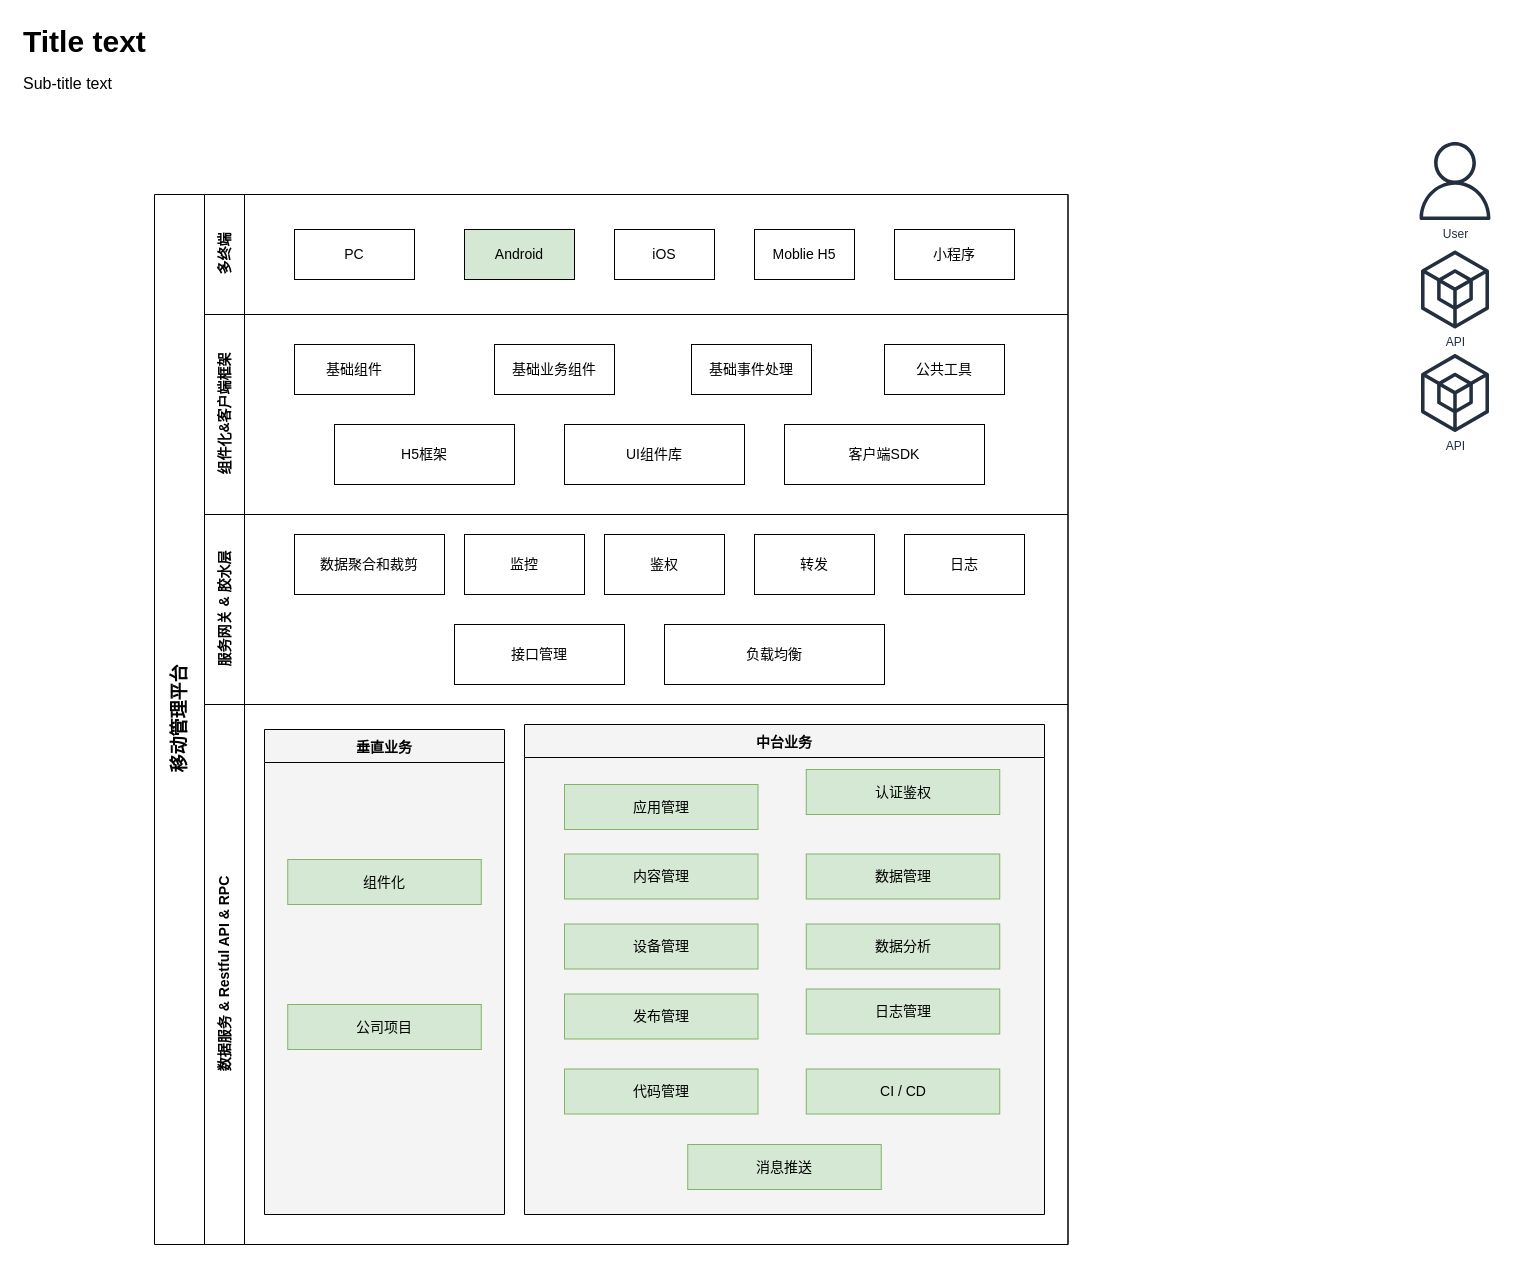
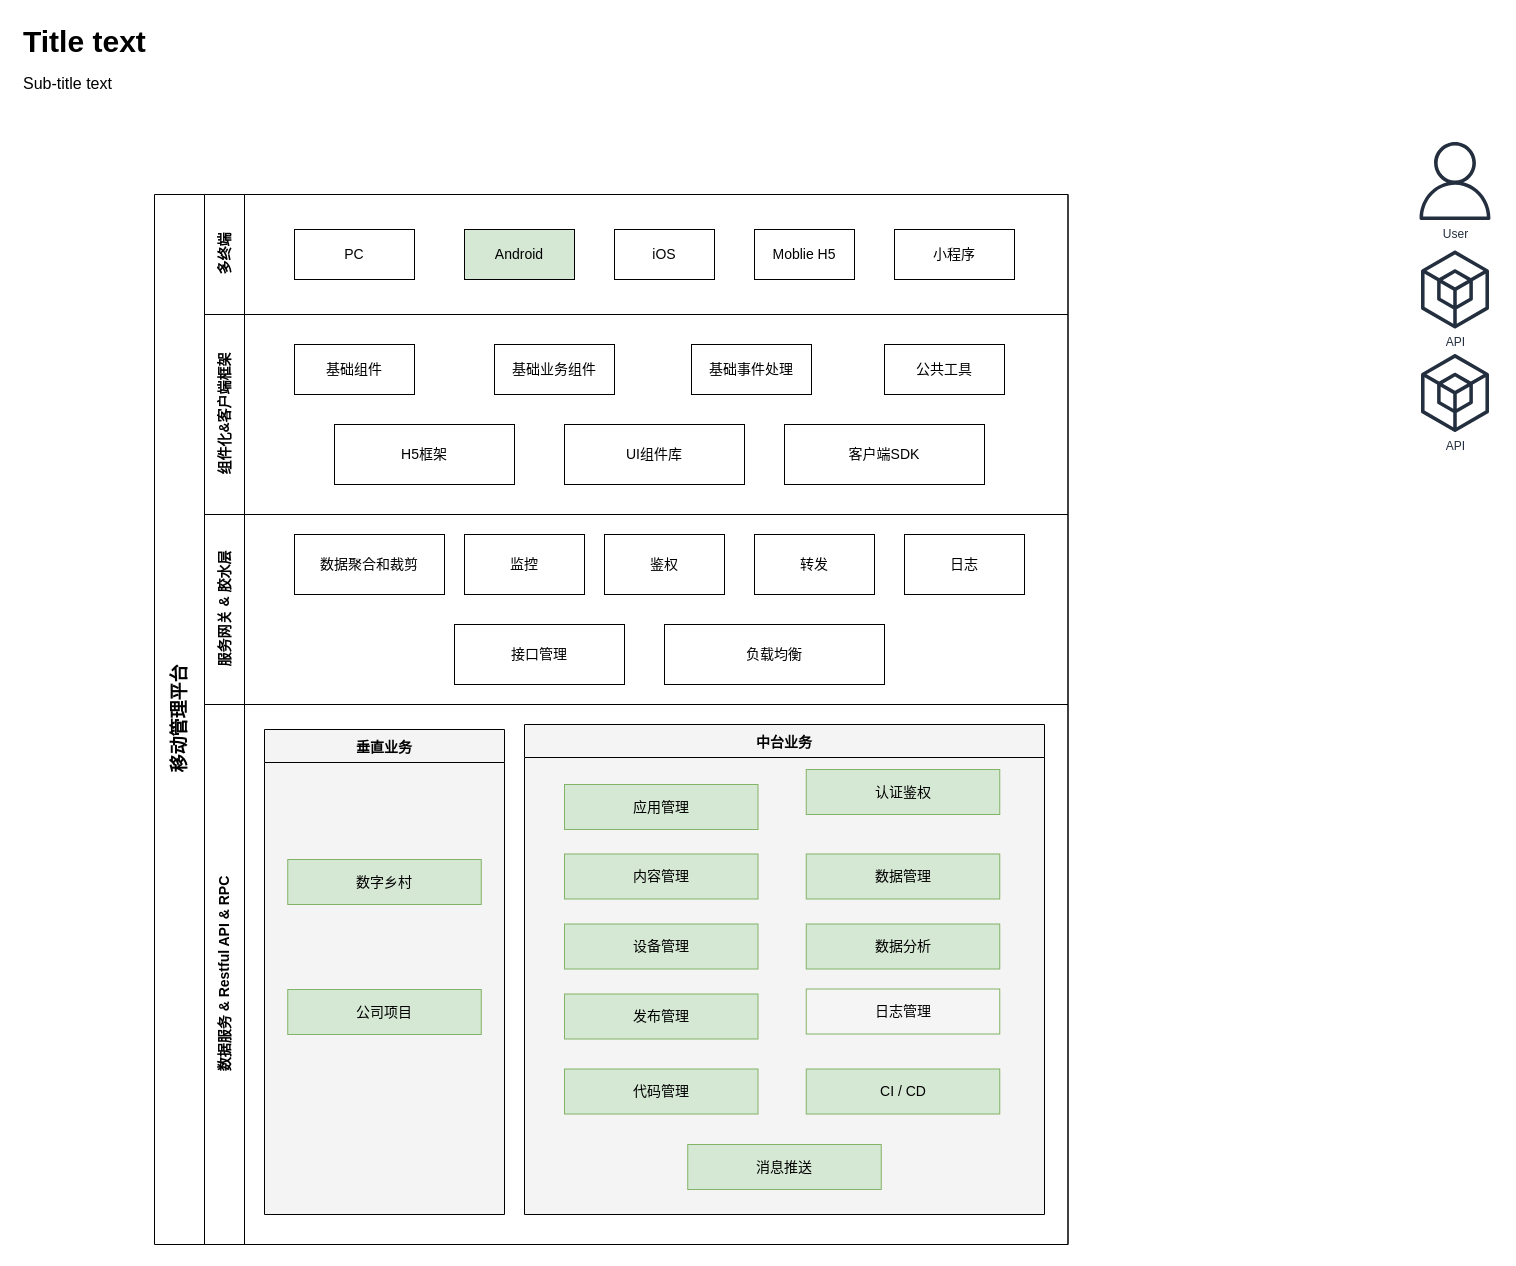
node "组件化": label "组件化" -> "数字乡村"
node "日志管理": fillcolor #d5e8d4 -> #f5f5f5
node "公司项目": moved (385, 1027) -> (385, 1012)
